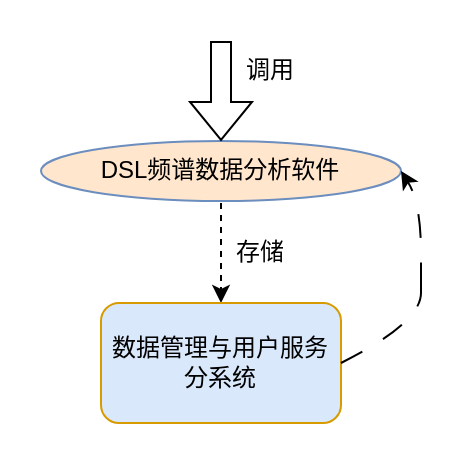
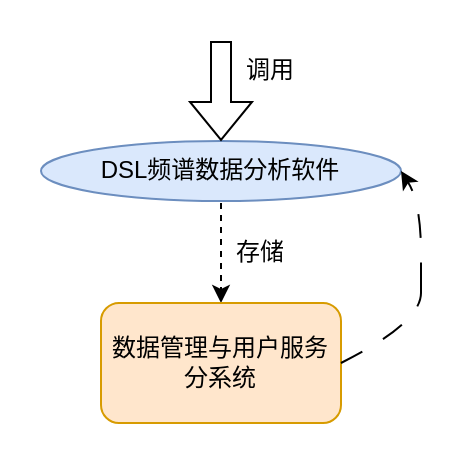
node "DSL频谱数据分析软件": fillcolor #ffe6cc -> #dae8fc
node "数据管理与用户服务分系统": fillcolor #dae8fc -> #ffe6cc
